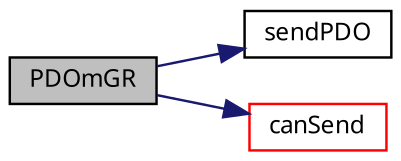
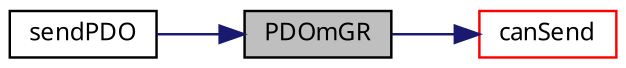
edge "PDOmGR" -> "sendPDO": reversed
